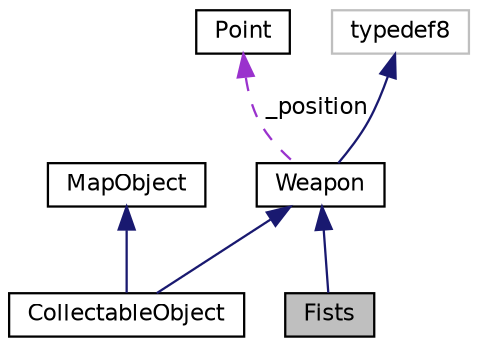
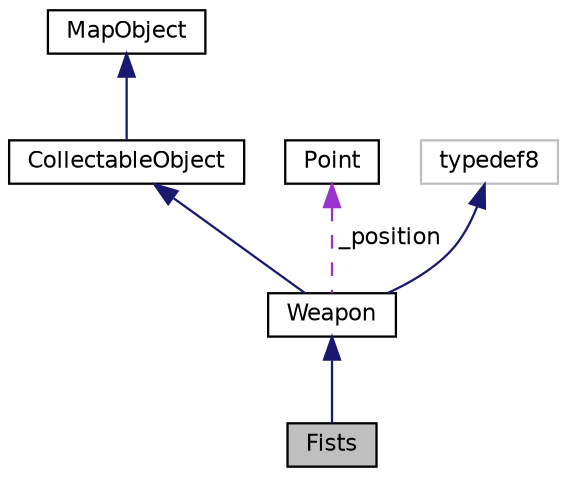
edge "CollectableObject" -> "Weapon": reversed
